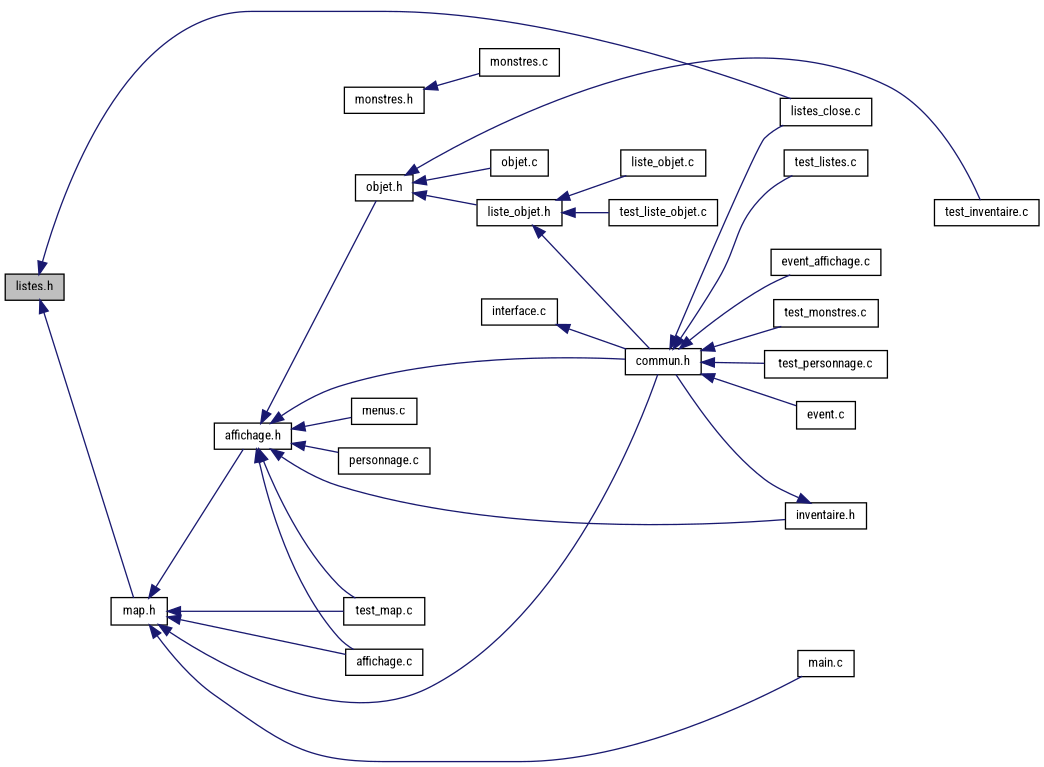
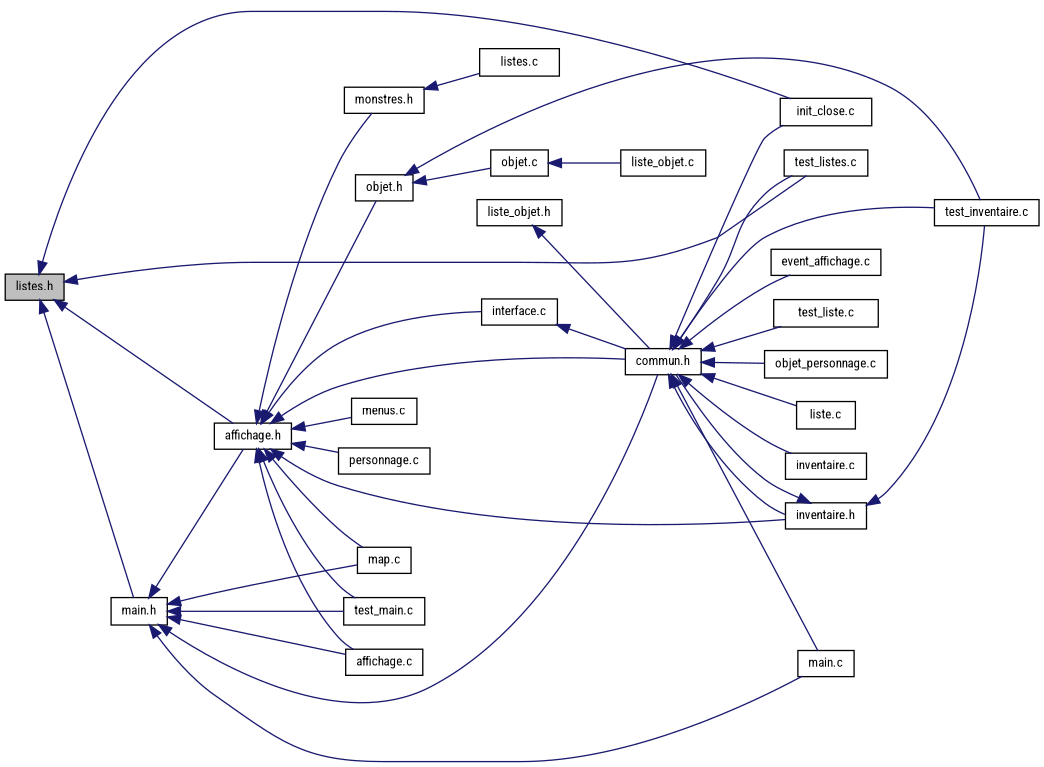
node "monstres.c": label "monstres.c" -> "listes.c"
node "listes_close.c": label "listes_close.c" -> "init_close.c"
edge "liste_objet.c" -> "liste_objet.h": now "liste_objet.c" -> "objet.c"
edge "liste_objet.h" -> "objet.h": removed
node "test_liste_objet.c": removed
edge "test_inventaire.c" -> "commun.h": added
edge "monstres.h" -> "affichage.h": added
edge "test_listes.c" -> "listes.h": added
node "test_monstres.c": label "test_monstres.c" -> "test_liste.c"
edge "interface.c" -> "affichage.h": added
node "test_personnage.c": label "test_personnage.c" -> "objet_personnage.c"
edge "affichage.h" -> "listes.h": added
edge "test_inventaire.c" -> "inventaire.h": added
node "event.c": label "event.c" -> "liste.c"
node "inventaire.c": added
edge "inventaire.h" -> "commun.h": added
edge "main.c" -> "commun.h": added
node "map.c": added
node "map.h": label "map.h" -> "main.h"
node "test_map.c": label "test_map.c" -> "test_main.c"
